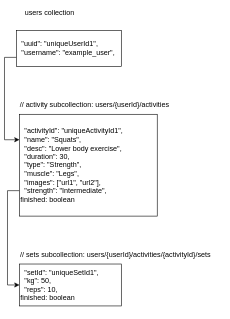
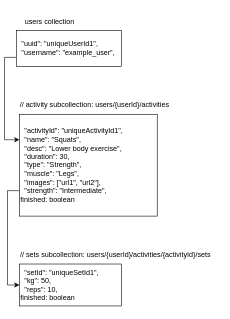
node "users collection": moved (50, 12) -> (50, 21)
